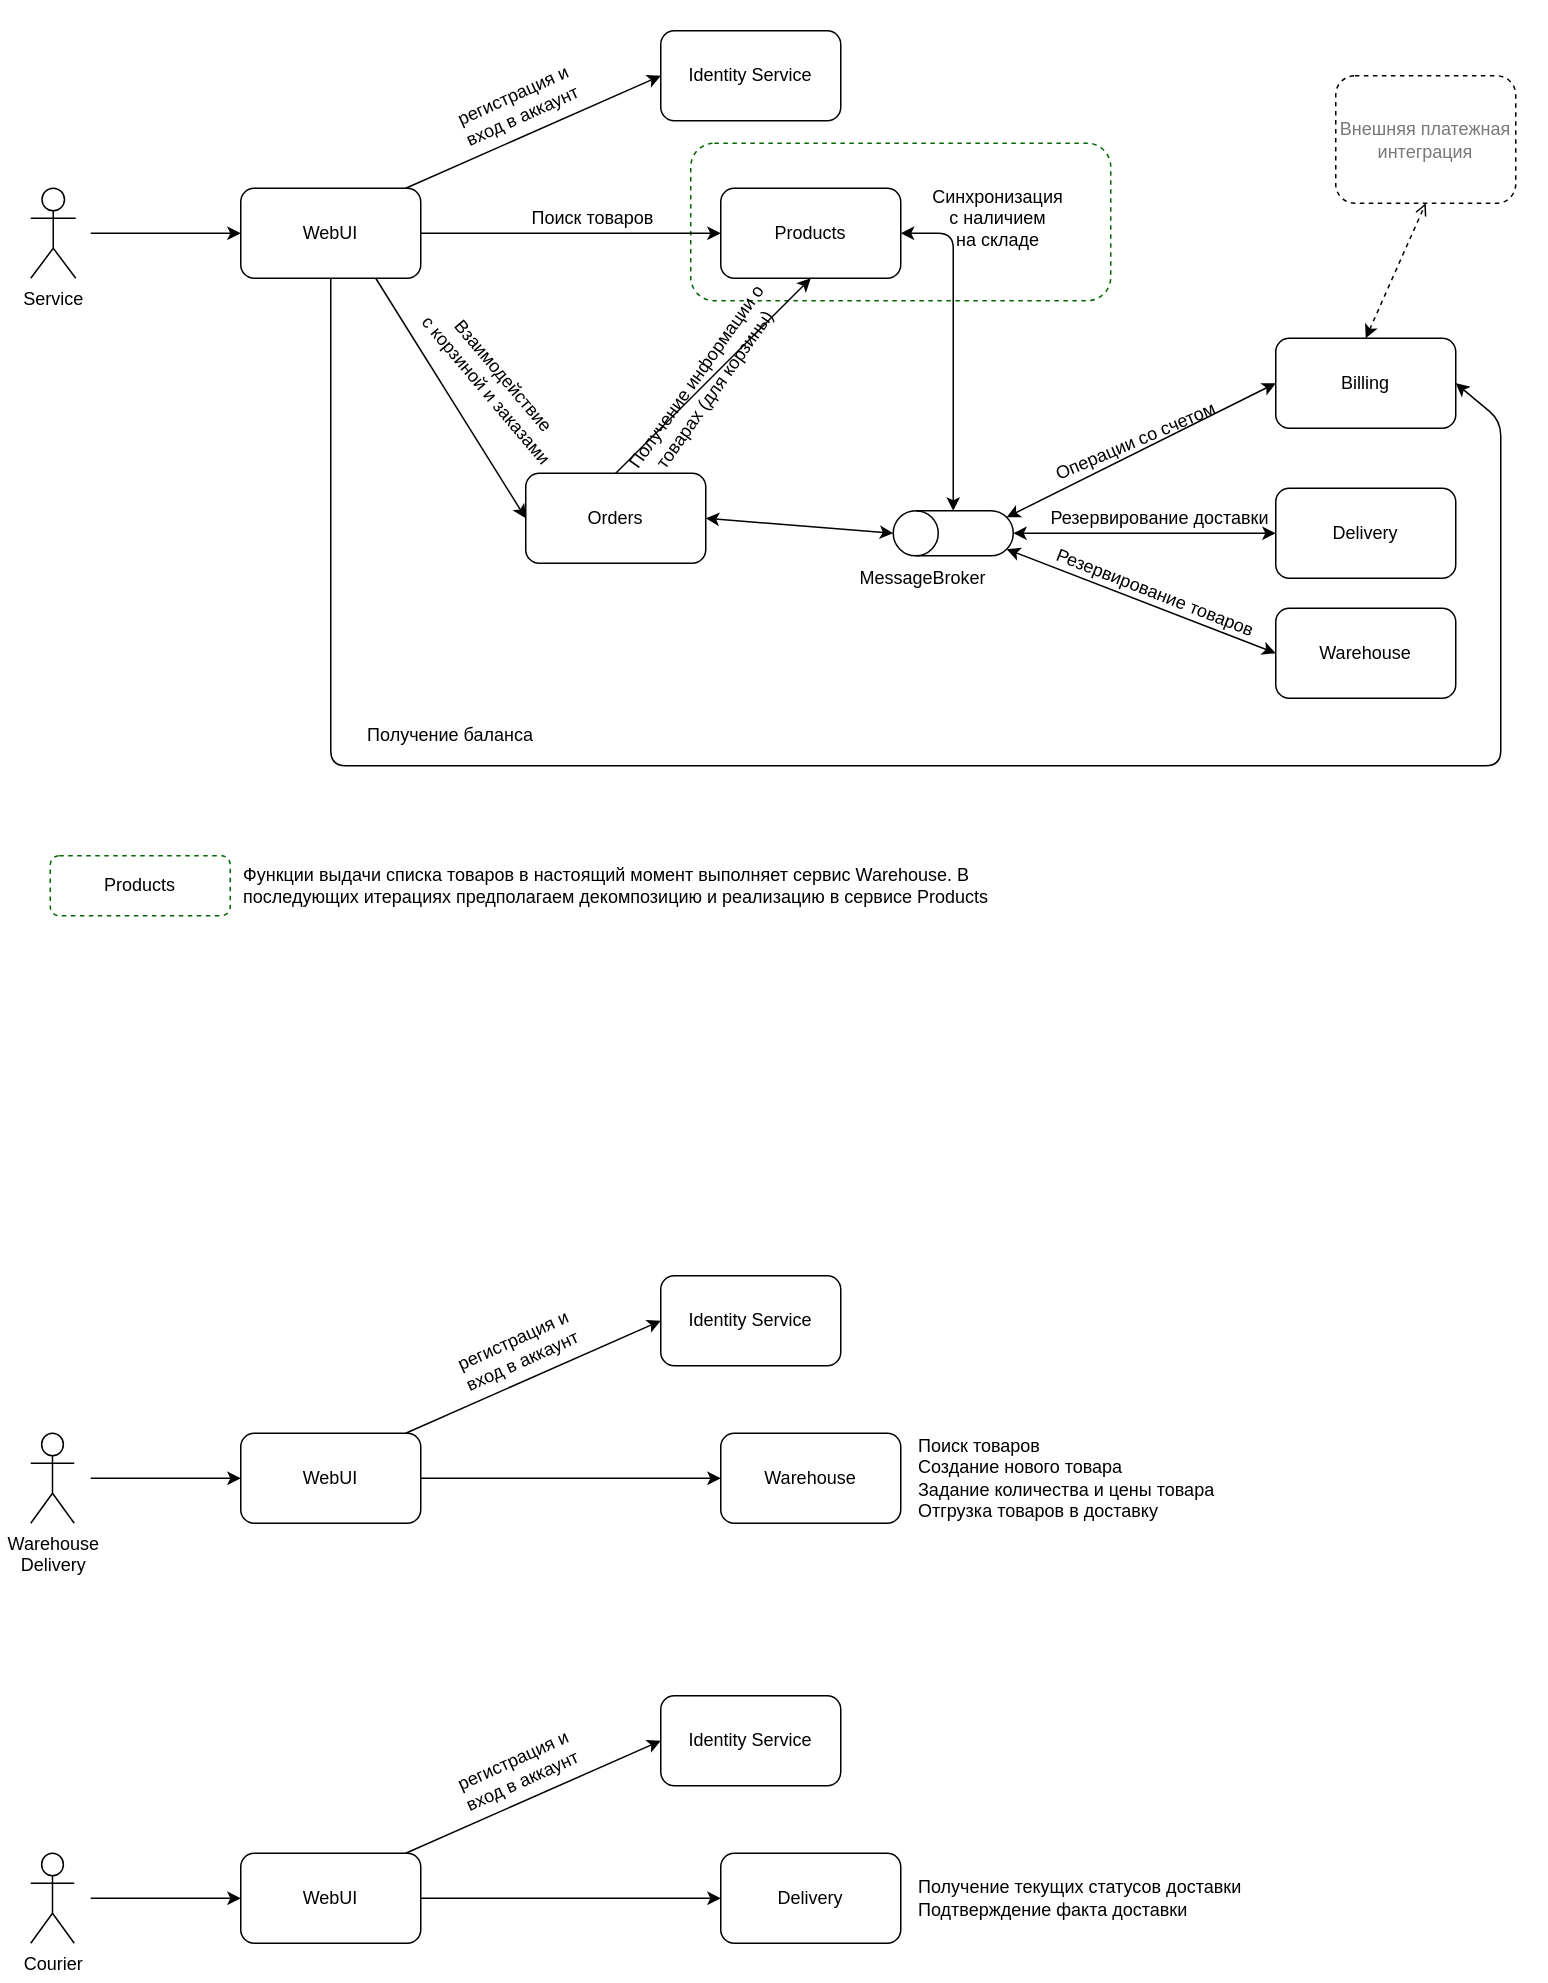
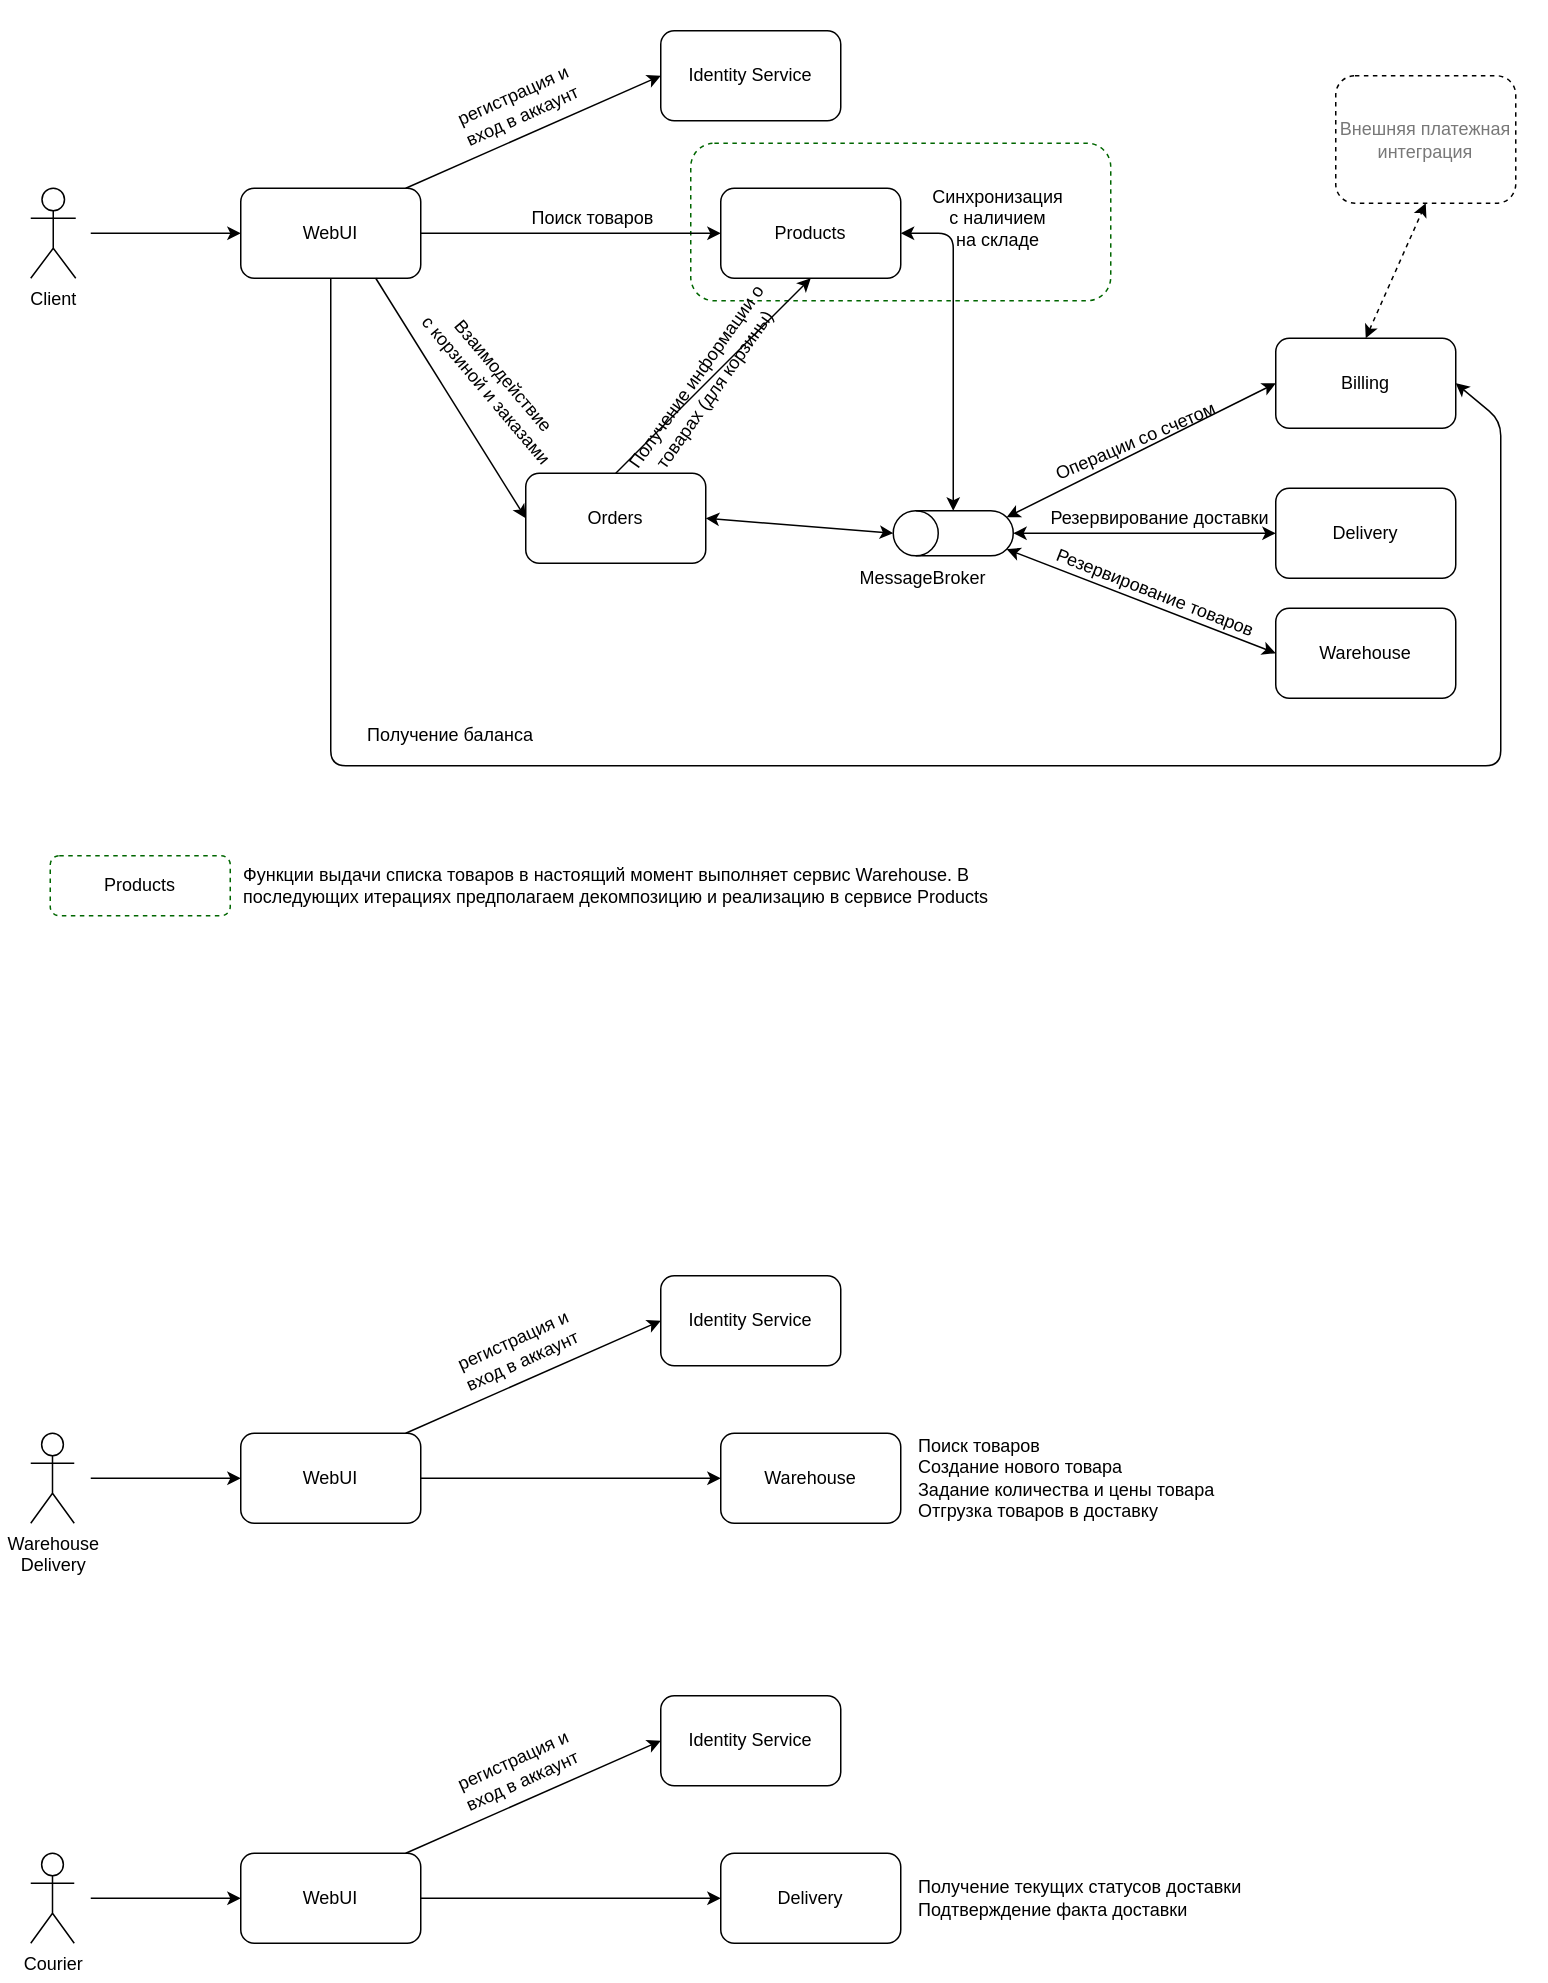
edge "Внешняя платежная интеграция" -- "Billing": arrowhead open -> classic
node "Service": label "Service" -> "Client"
